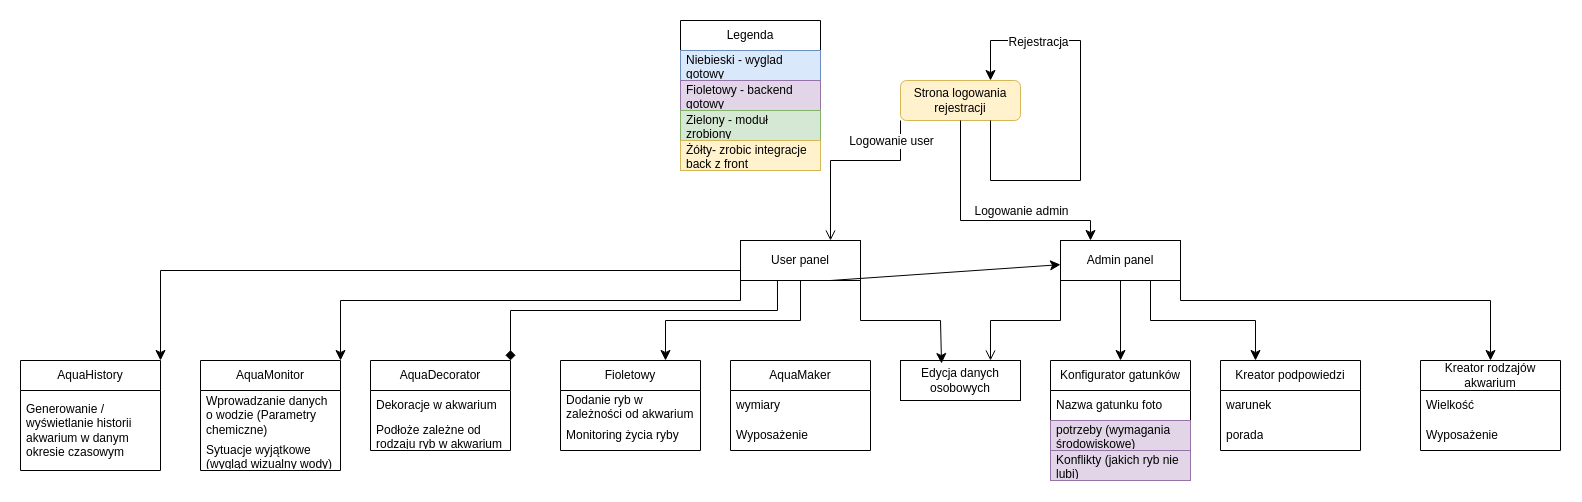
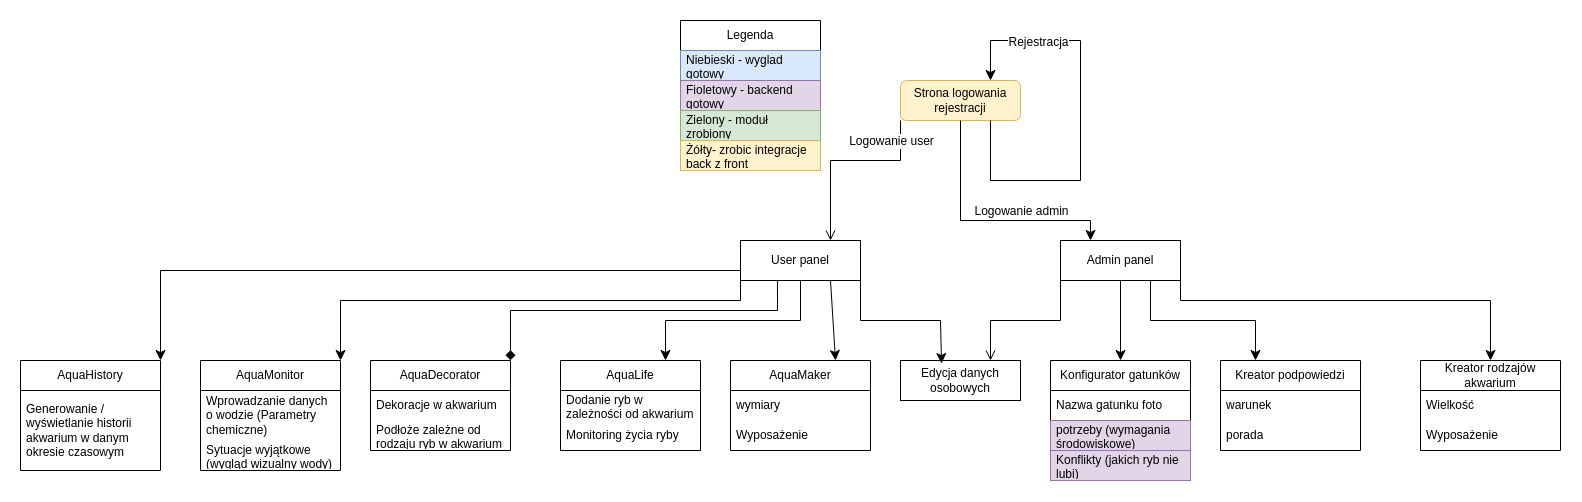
edge "User panel" -> "Admin panel": now "User panel" -> "AquaMaker"
node "Fioletowy": label "Fioletowy" -> "AquaLife"
